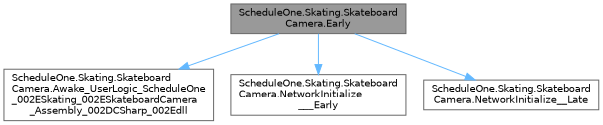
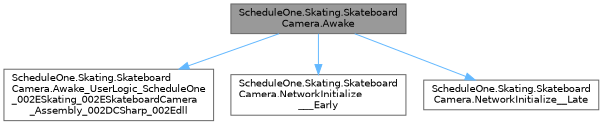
node "ScheduleOne.Skating.Skateboard Camera.Early": label "ScheduleOne.Skating.Skateboard Camera.Early" -> "ScheduleOne.Skating.Skateboard Camera.Awake"
